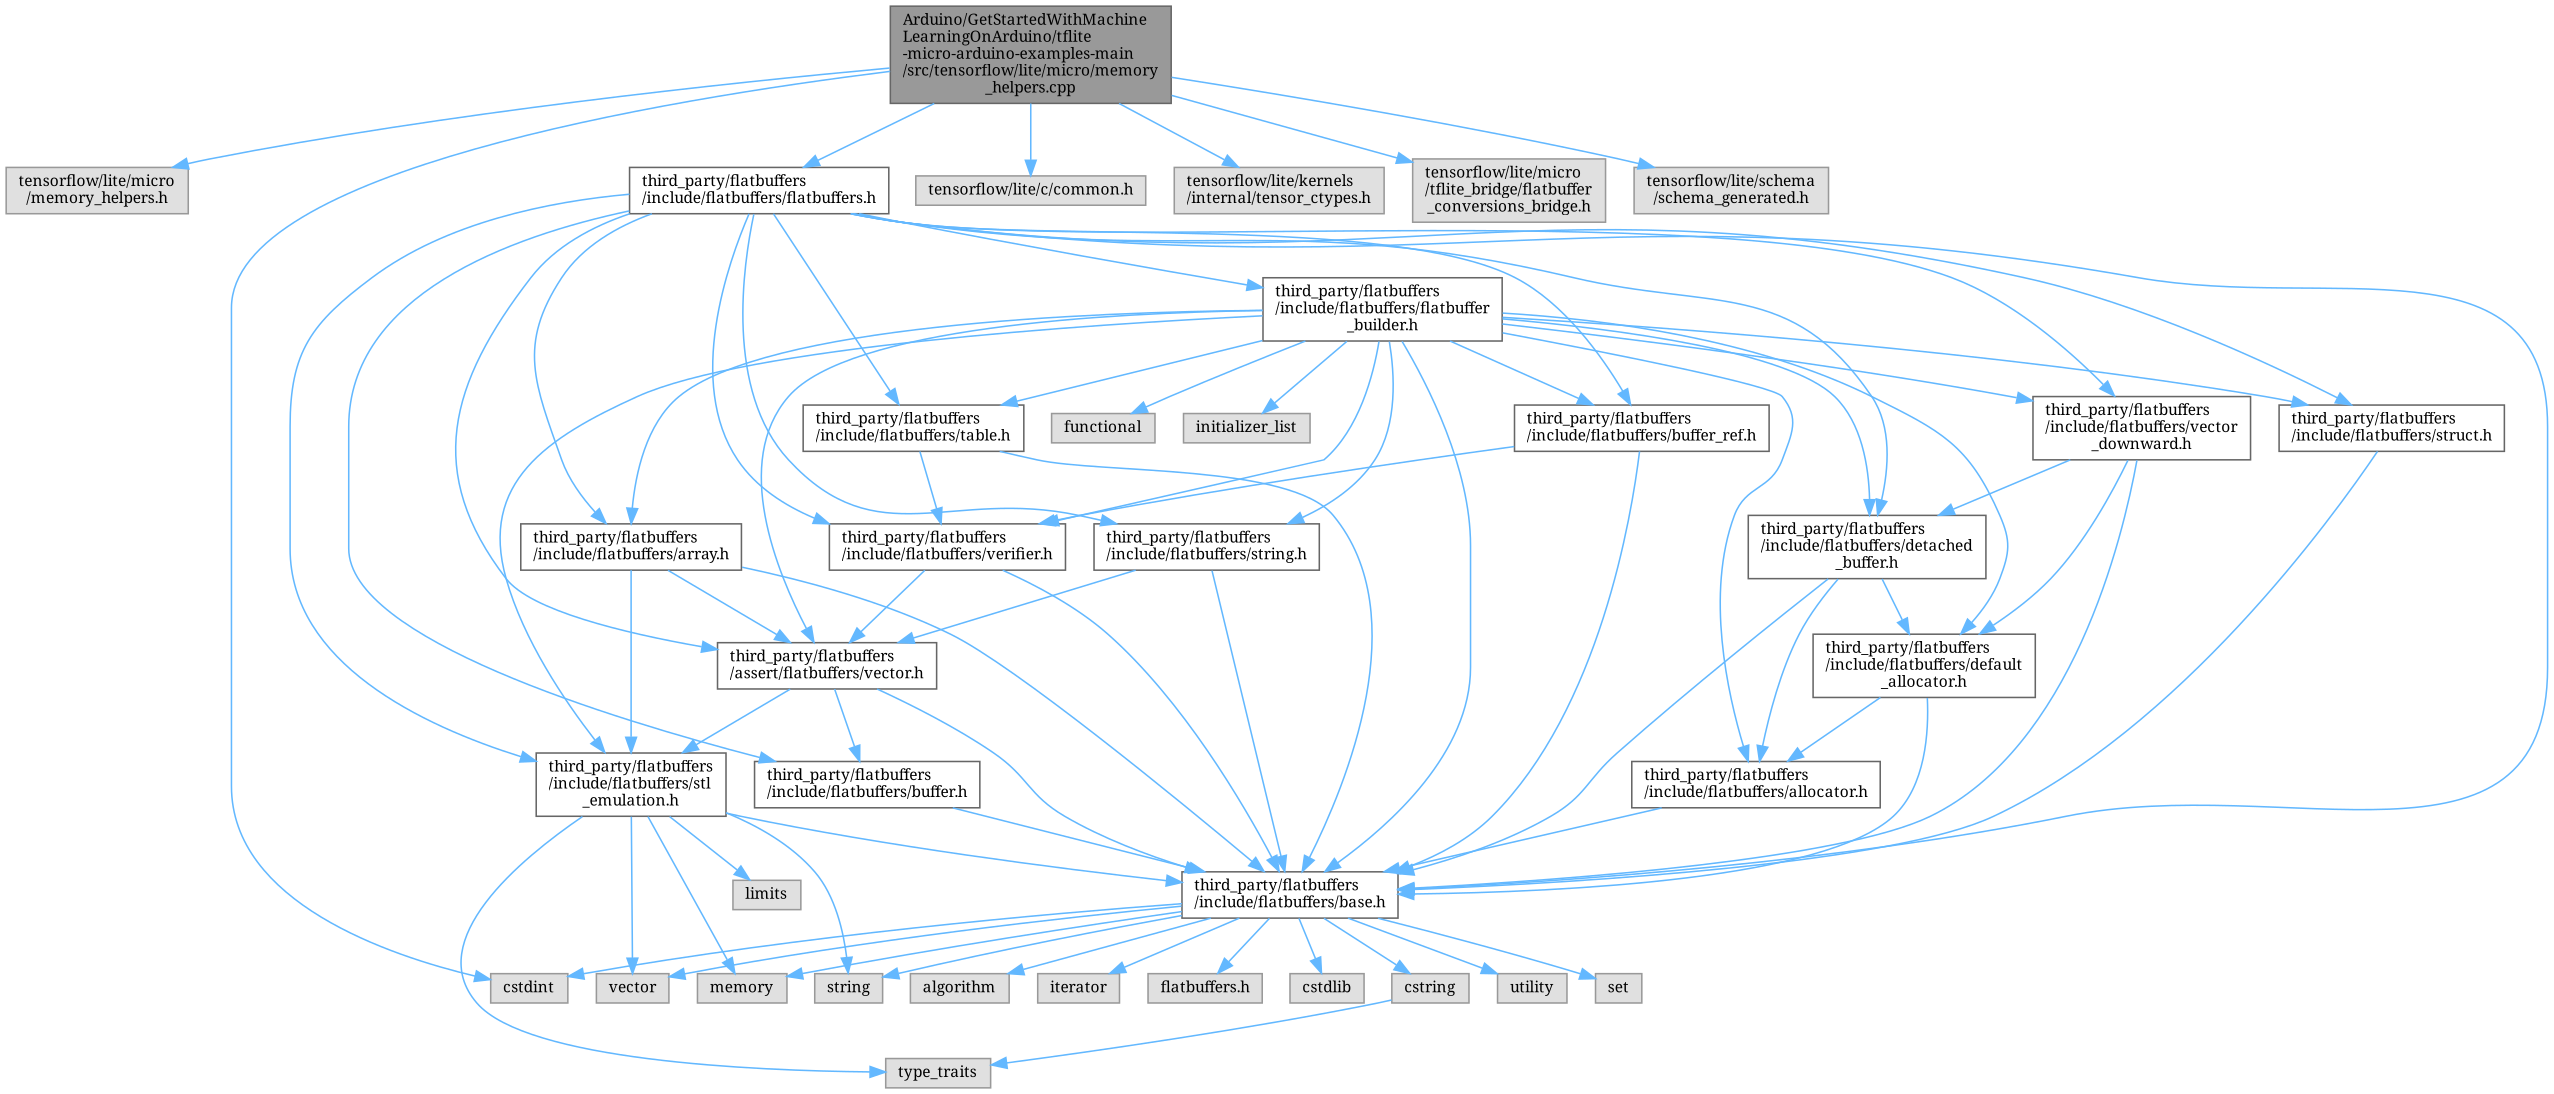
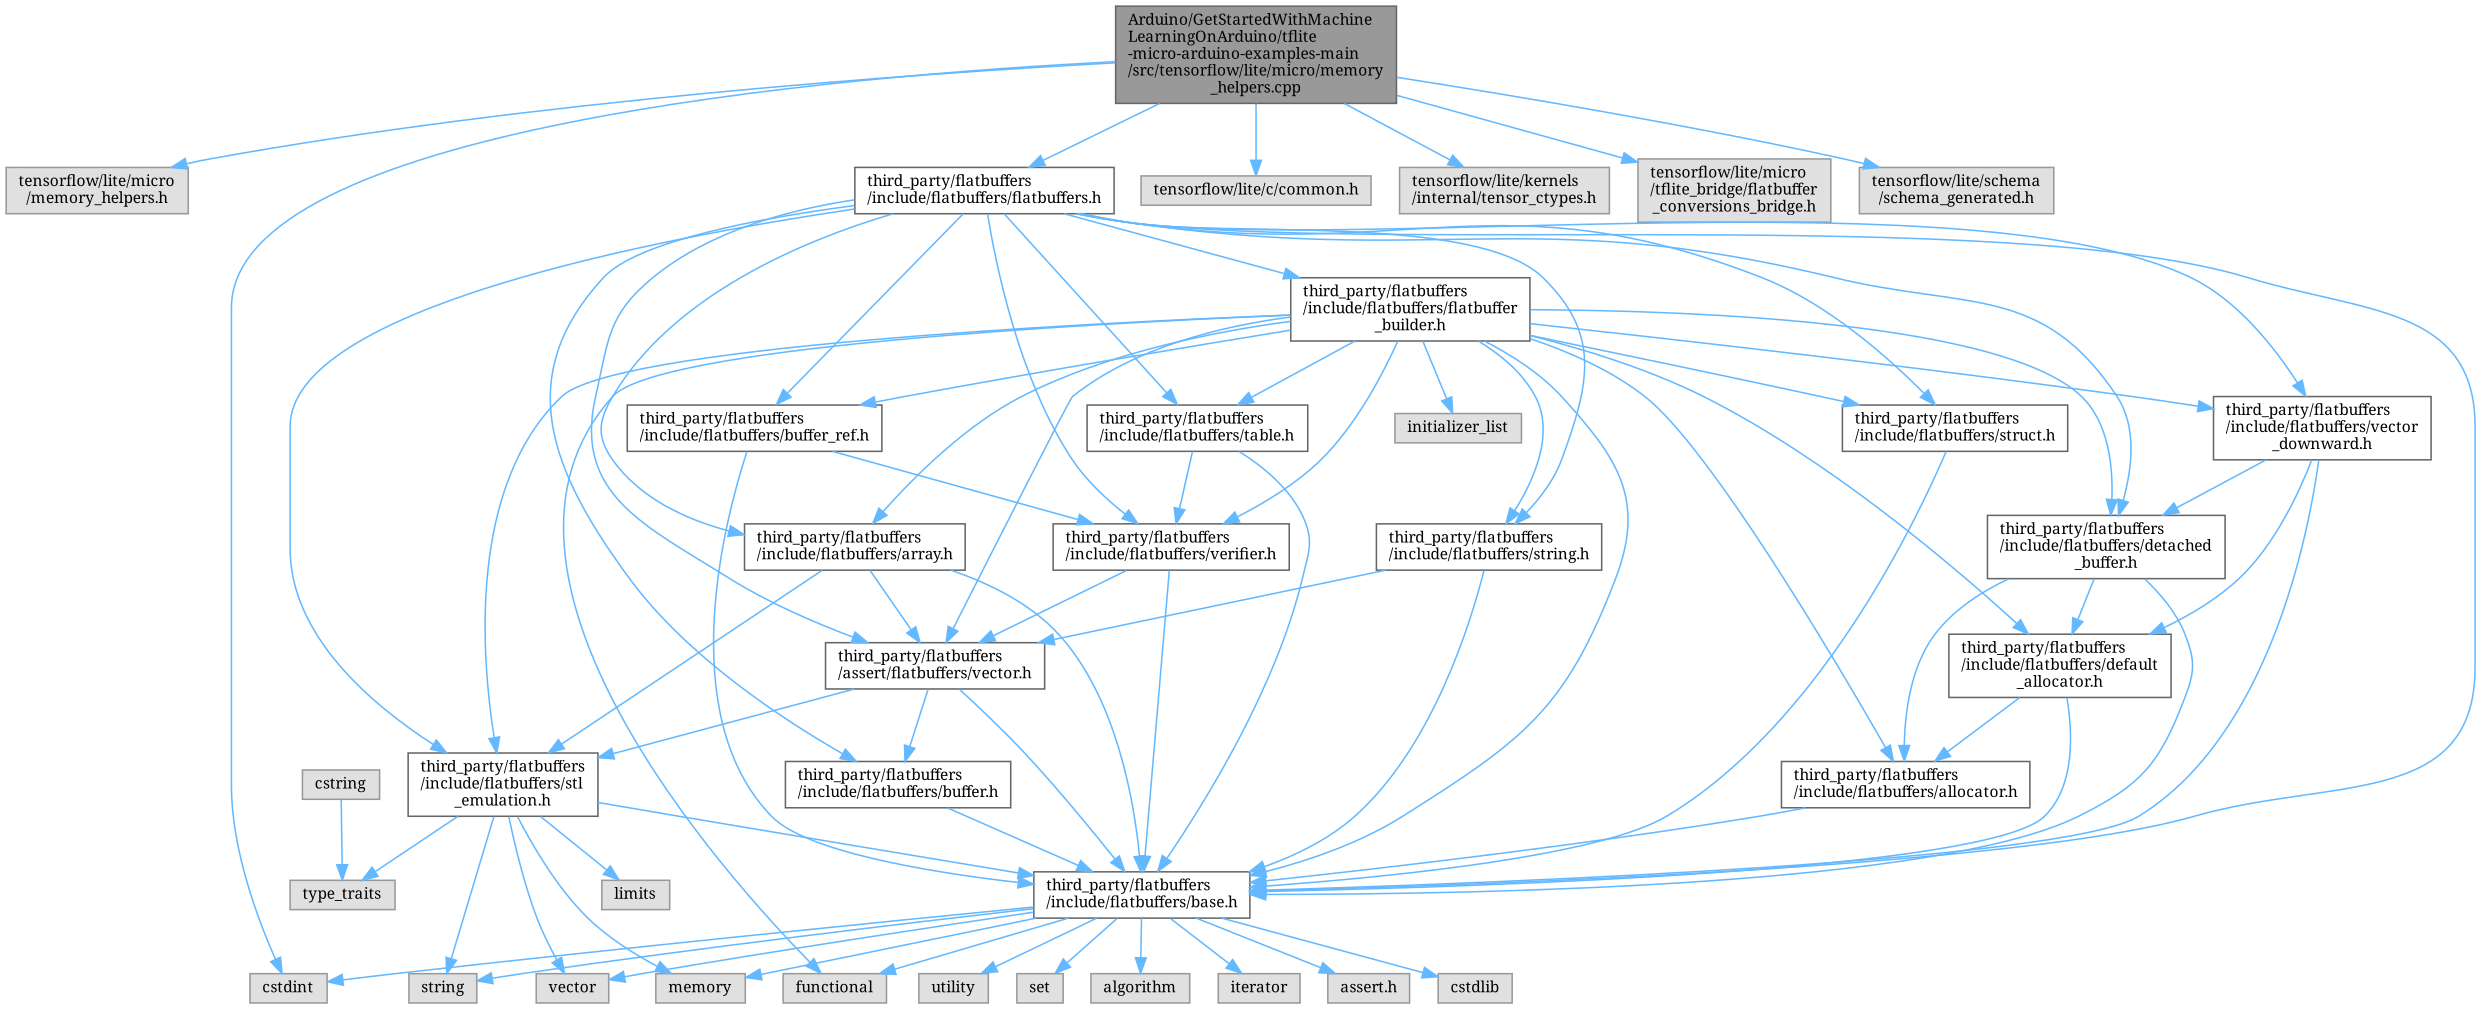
edge "third_party/flatbuffers /include/flatbuffers/base.h" -> "cstring": now "third_party/flatbuffers /include/flatbuffers/base.h" -> "functional"
node "flatbuffers.h": label "flatbuffers.h" -> "assert.h"
